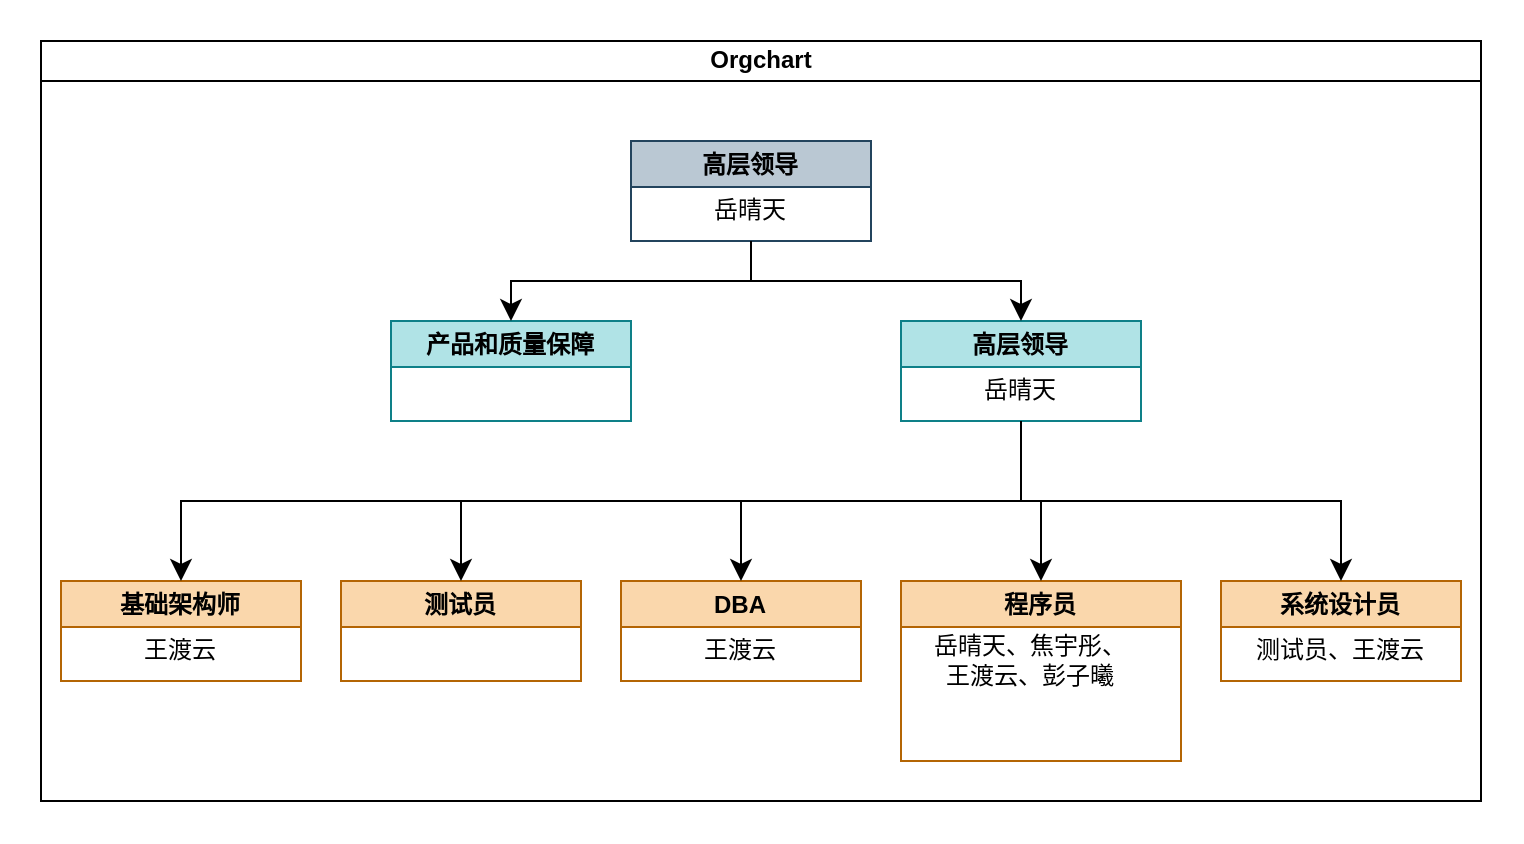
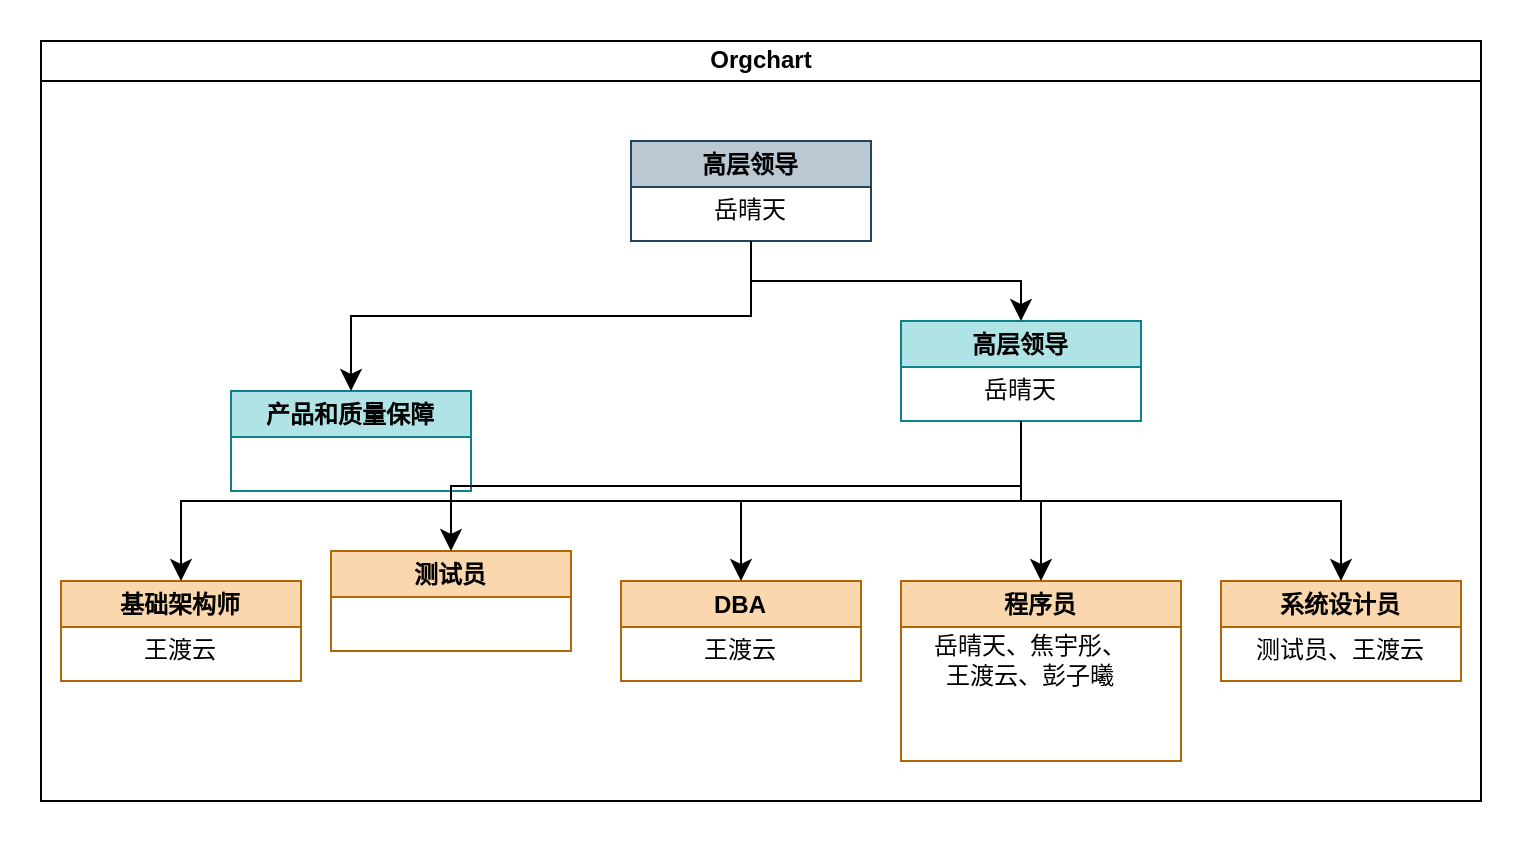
node "产品和质量保障": moved (511, 371) -> (351, 441)
node "测试员": moved (461, 631) -> (451, 601)
